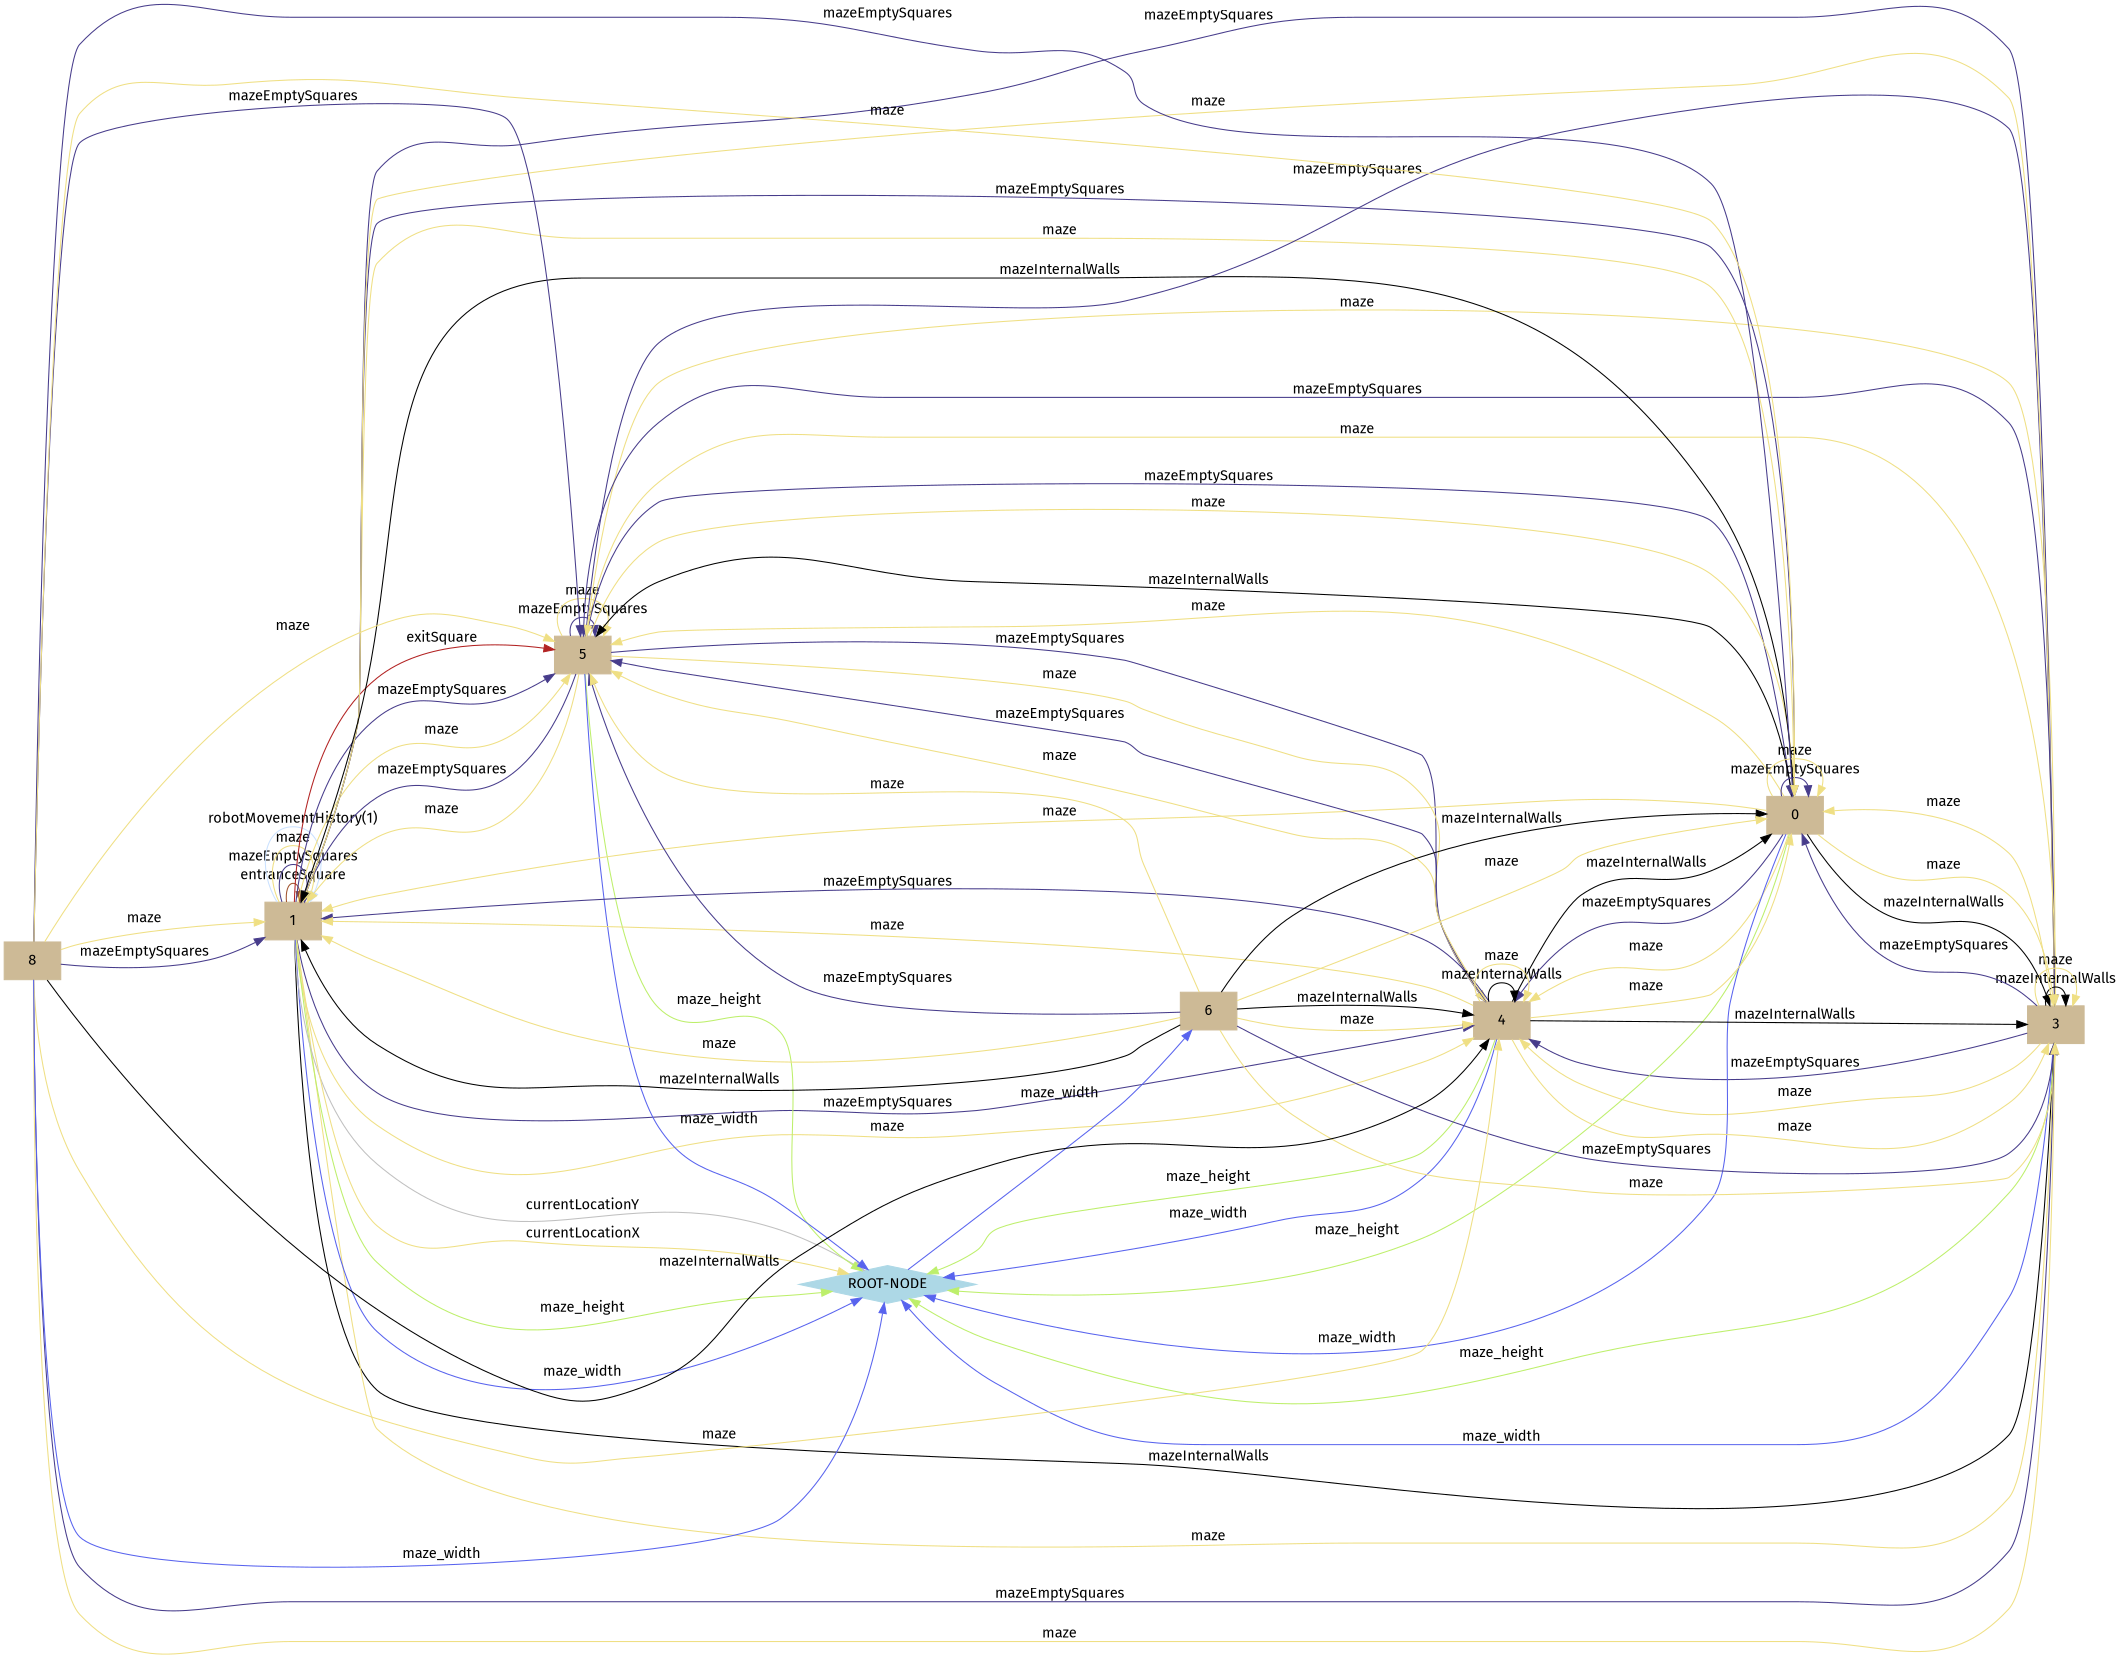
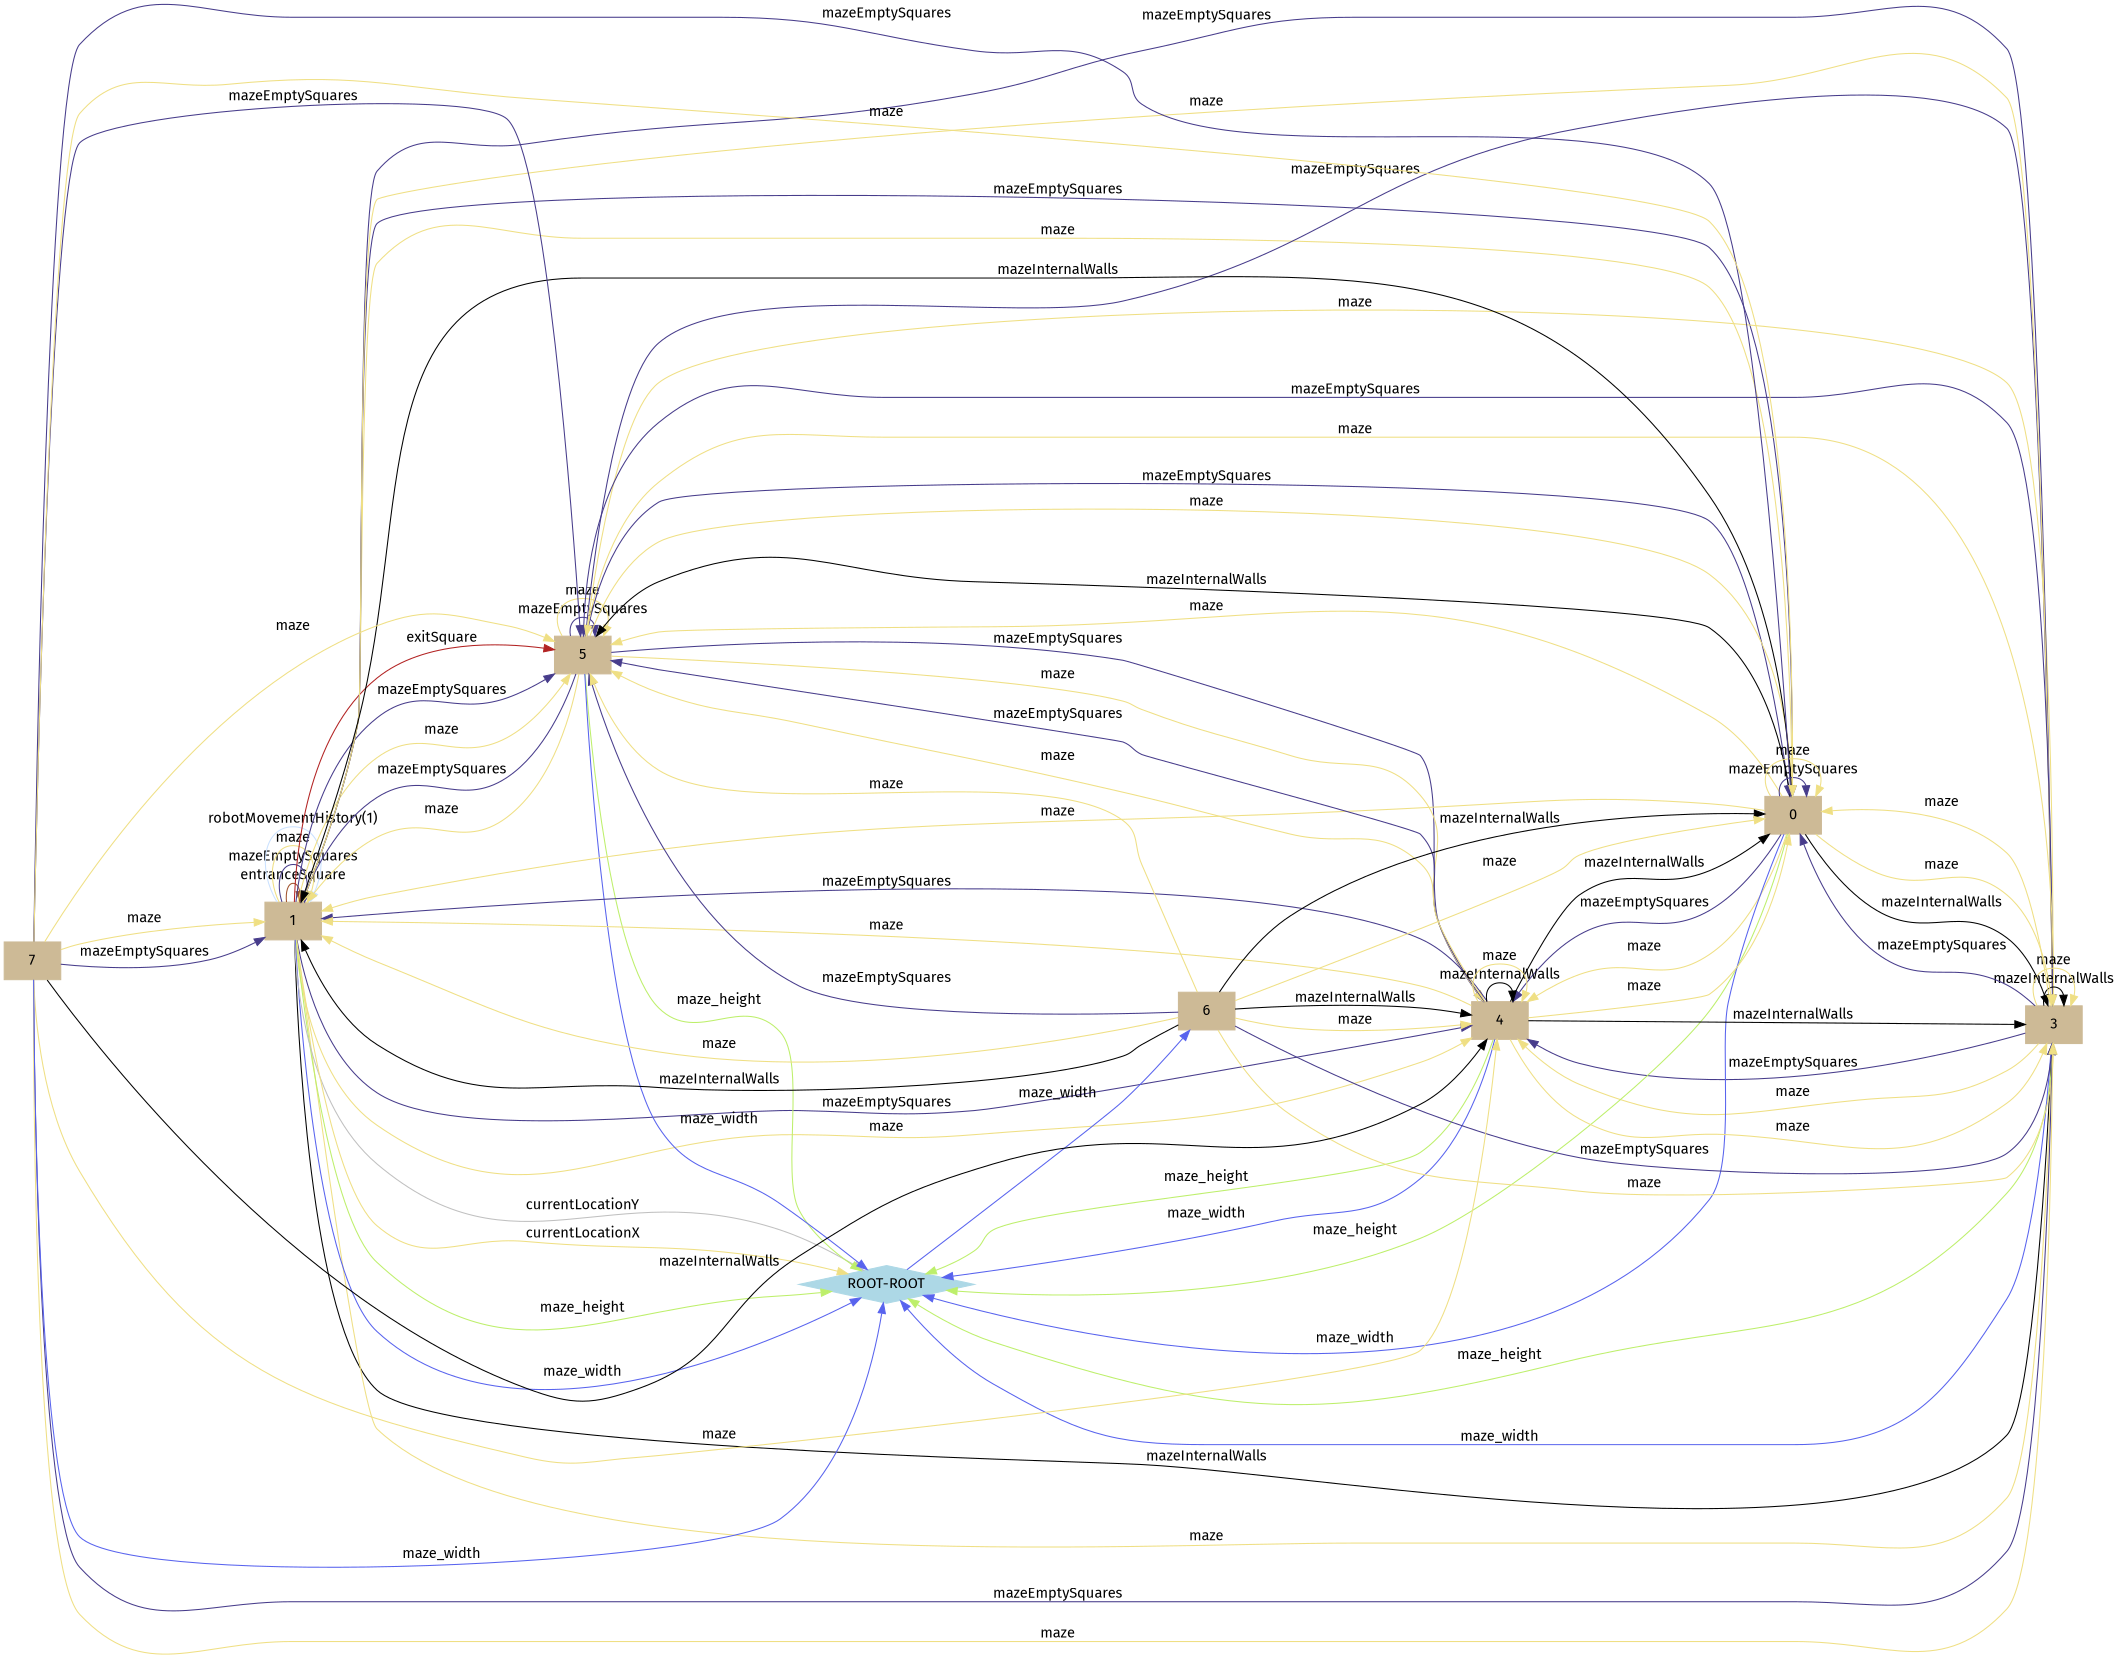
node "8": label "8" -> "7"
node "ROOT-NODE": label "ROOT-NODE" -> "ROOT-ROOT"
